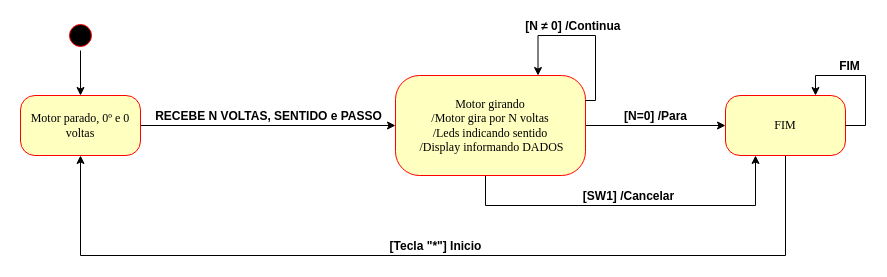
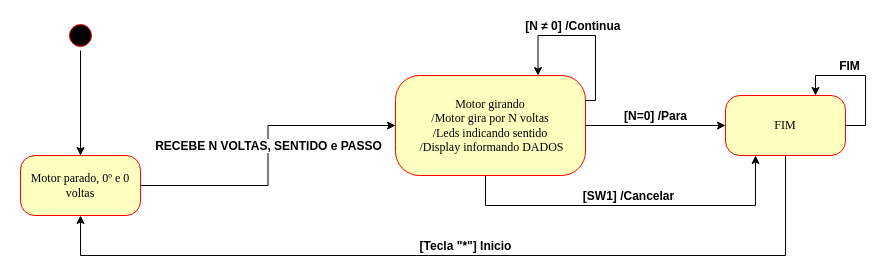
node "Motor parado, 0º e 0 voltas": moved (81, 126) -> (81, 186)
